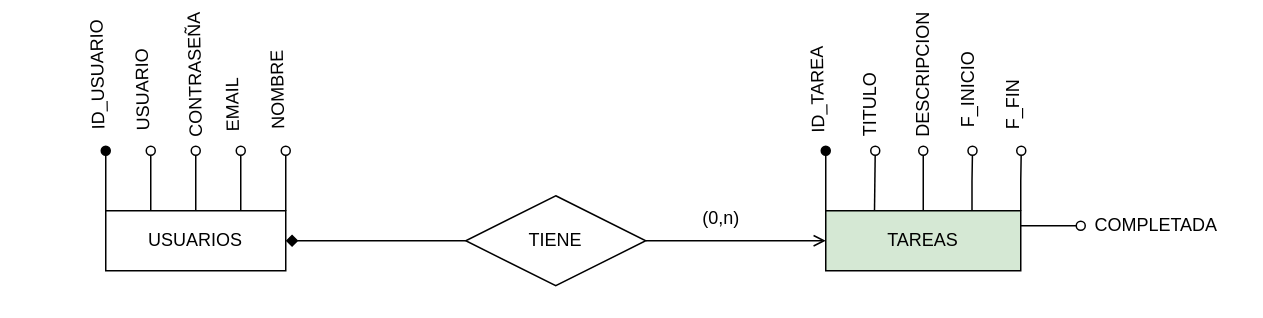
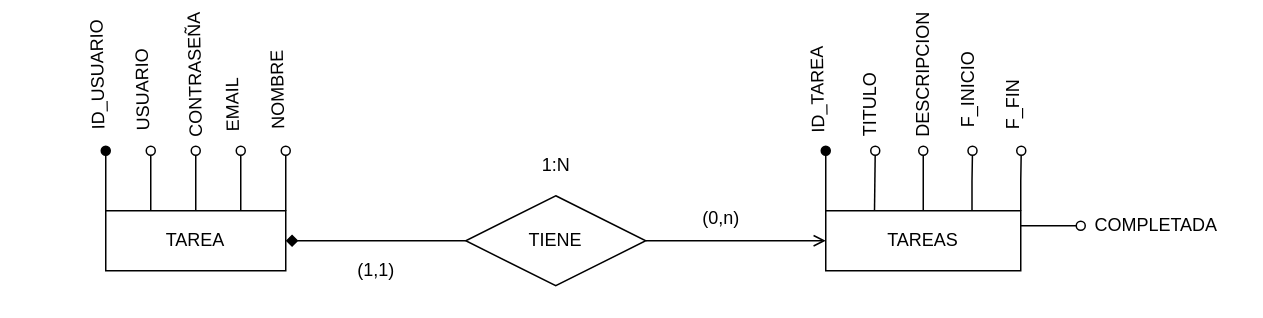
node "1:N": added
node "USUARIOS": label "USUARIOS" -> "TAREA"
node "TAREAS": fillcolor #d5e8d4 -> #ffffff
node "(1,1)": added
